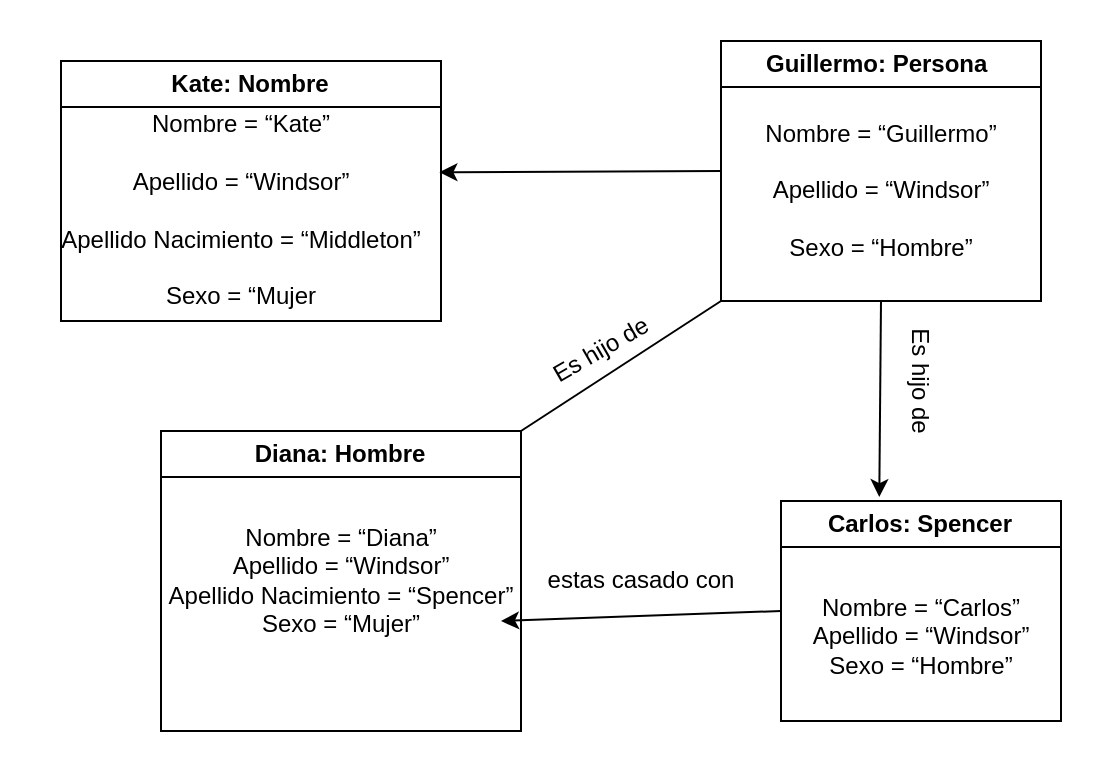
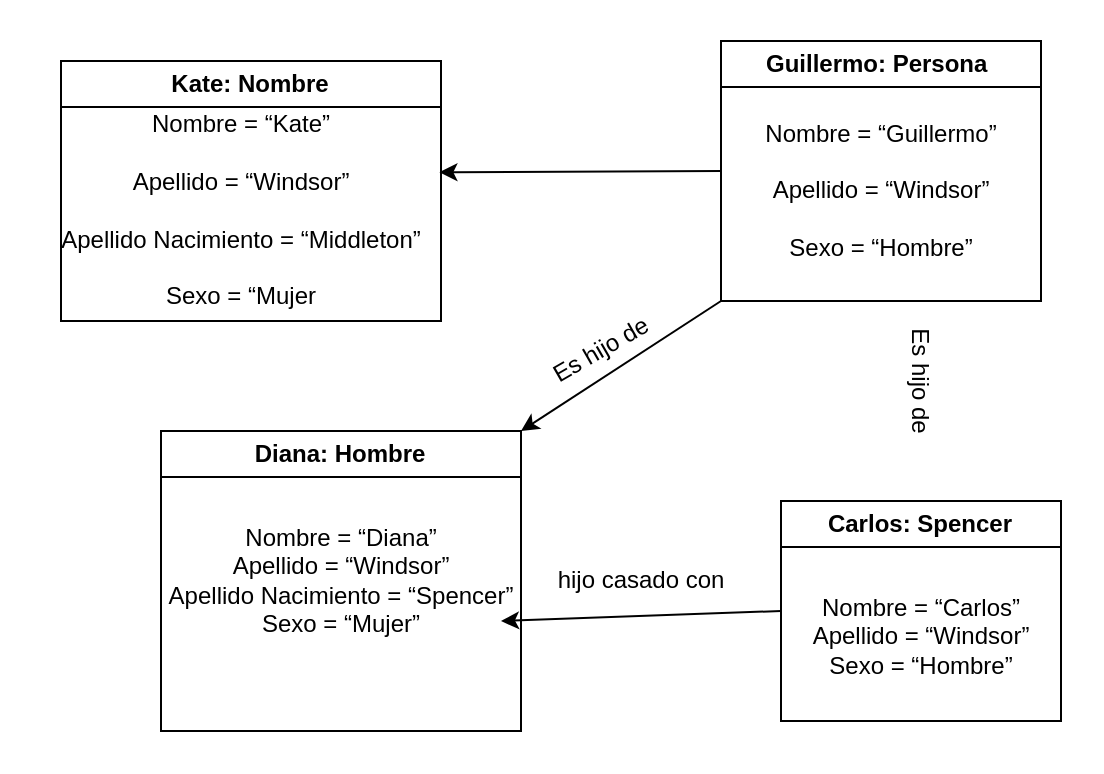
edge "Guillermo: Persona" -> "Carlos: Spencer": removed
edge "Guillermo: Persona" -- "Diana: Hombre": arrowhead none -> classic
node "estas casado con": label "estas casado con" -> "hijo casado con"
